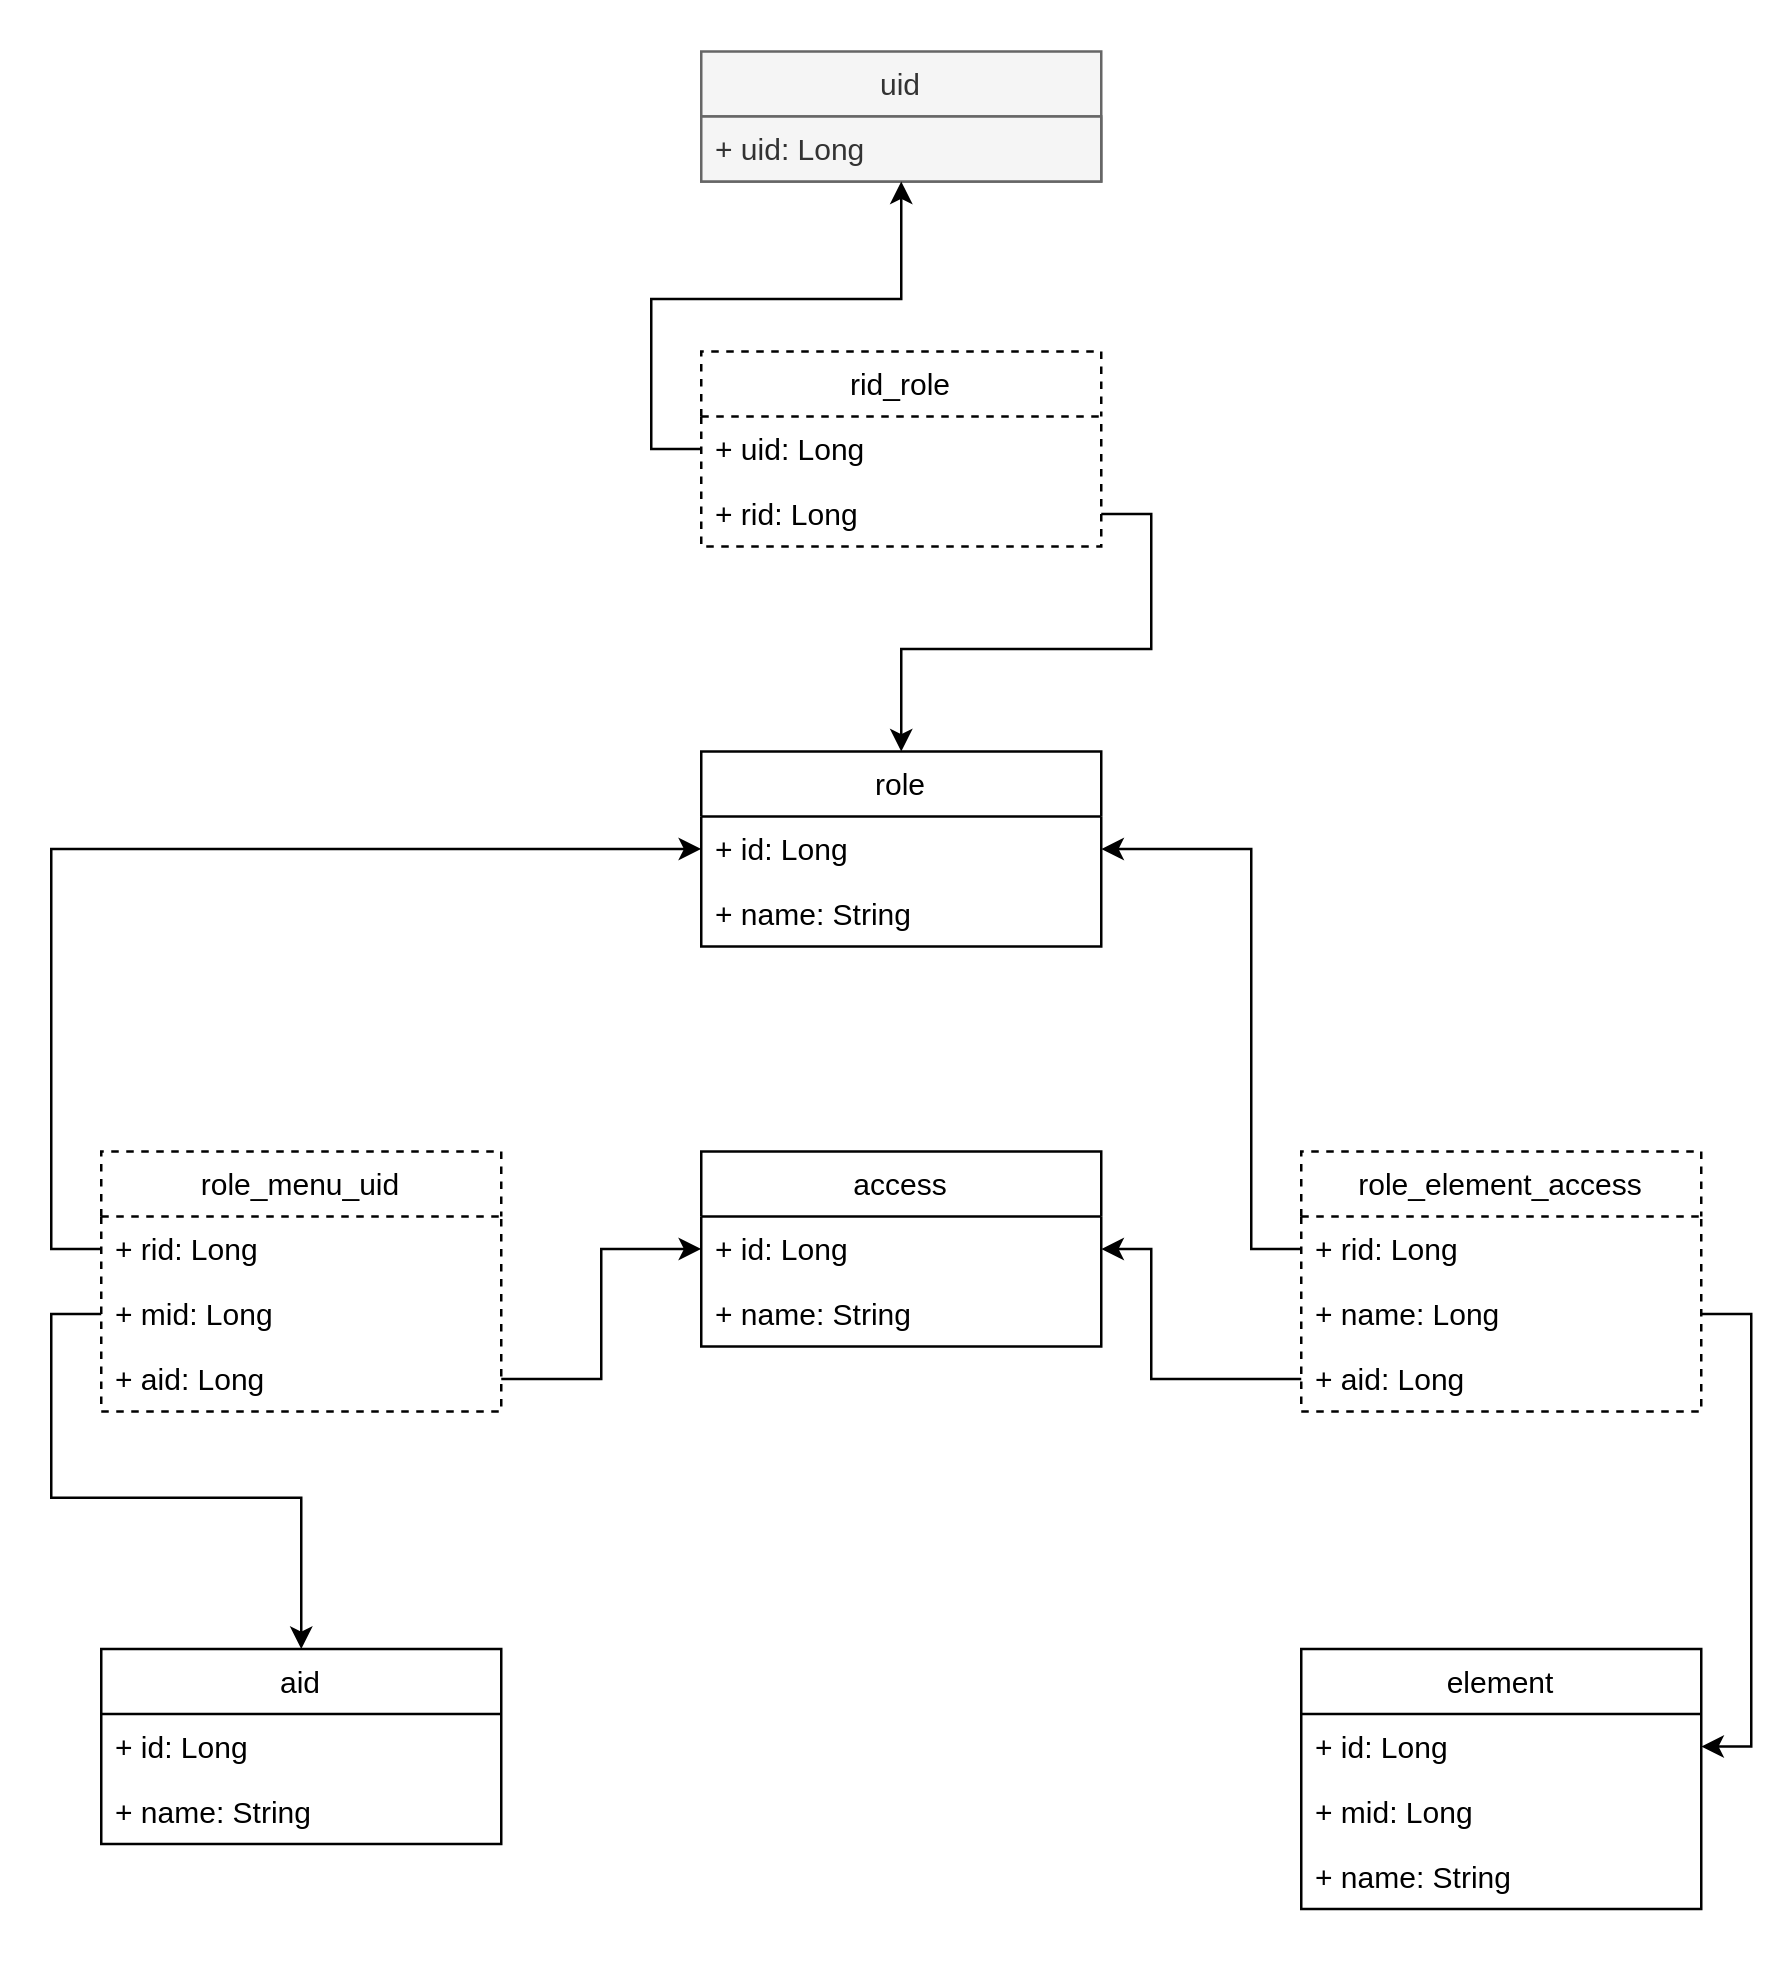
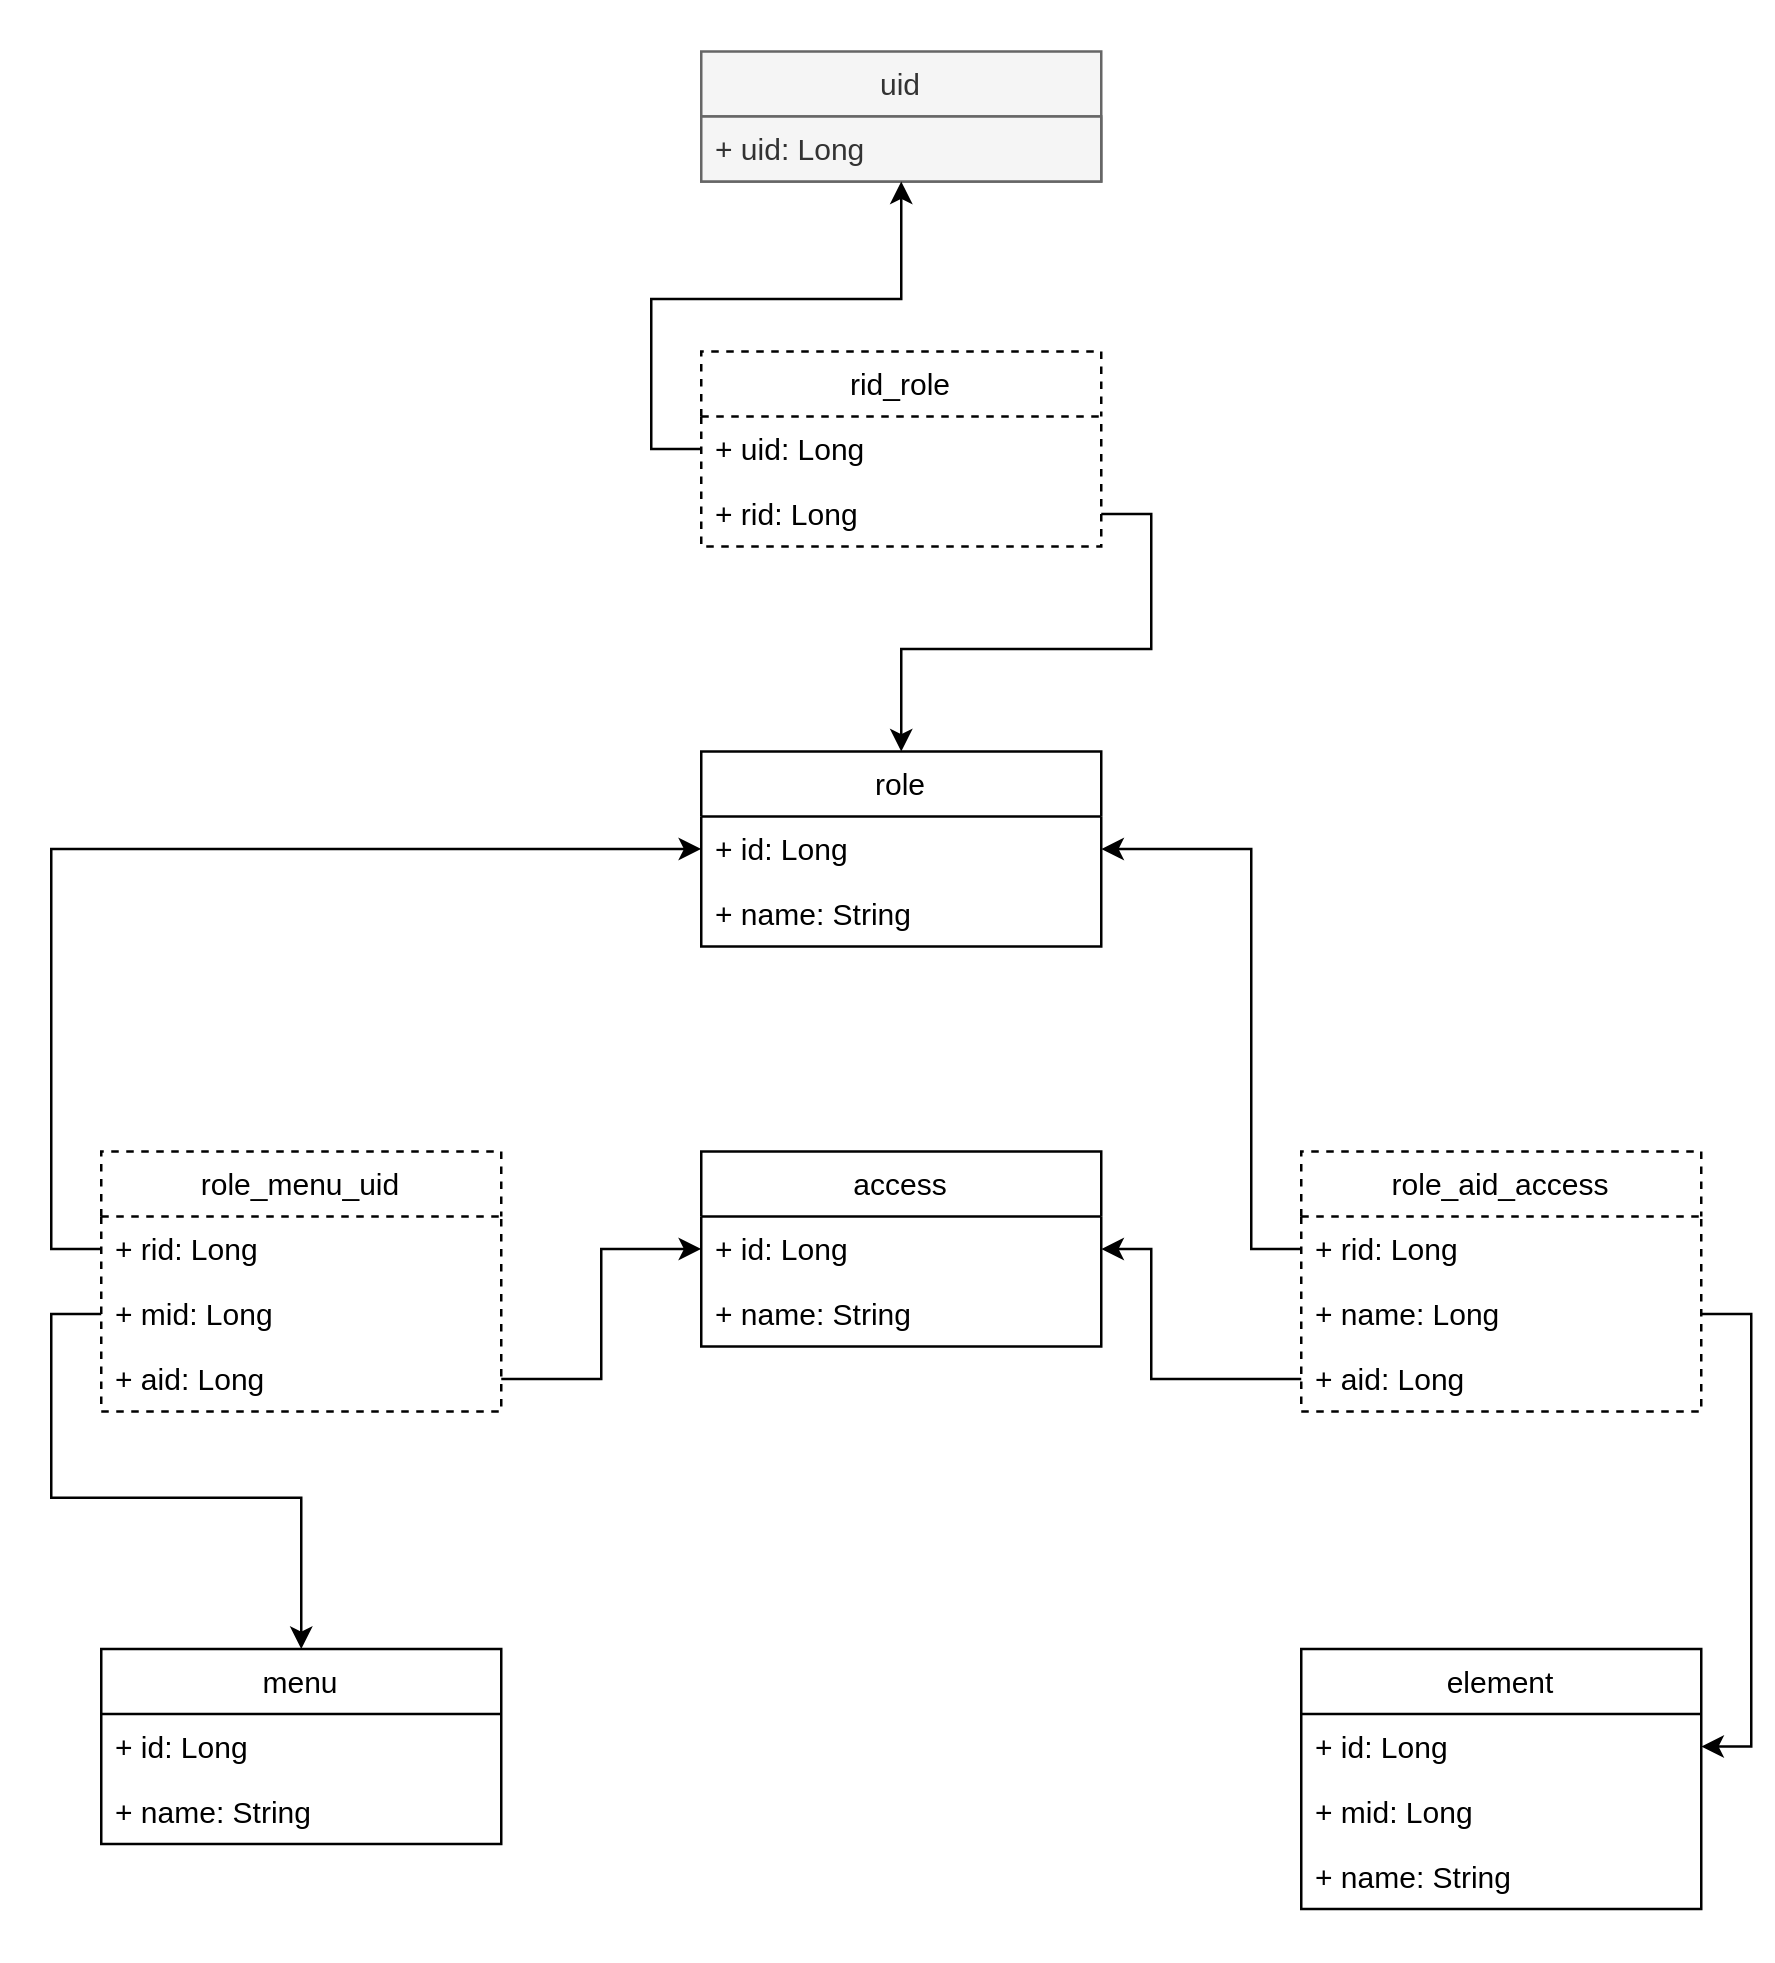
node "role_element_access": label "role_element_access" -> "role_aid_access"
node "aid": label "aid" -> "menu"
